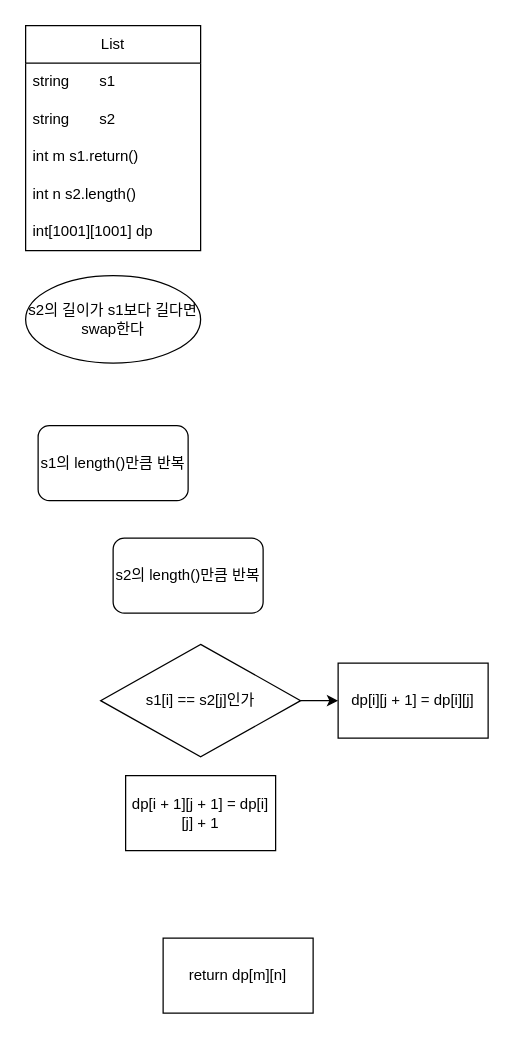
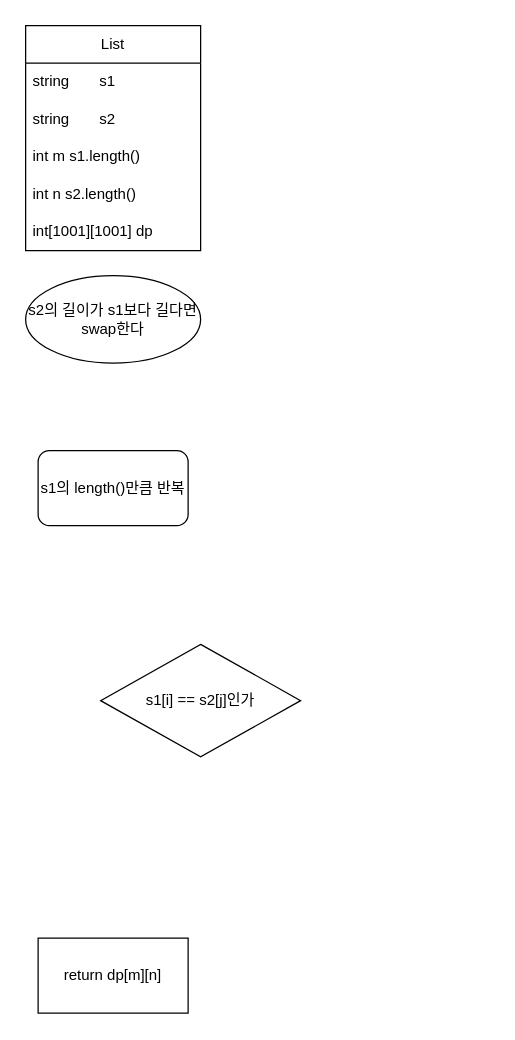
node "int m s1.return()": label "int m s1.return()" -> "int m s1.length()"
node "s1의 length()만큼 반복": moved (113, 463) -> (113, 488)
node "s2의 length()만큼 반복": removed
edge "s1[i] == s2[j]인가" -> "dp[i][j + 1] = dp[i][j]": removed
node "dp[i][j + 1] = dp[i][j]": removed
node "dp[i + 1][j + 1] = dp[i][j] + 1": removed
node "return dp[m][n]": moved (238, 976) -> (113, 976)
